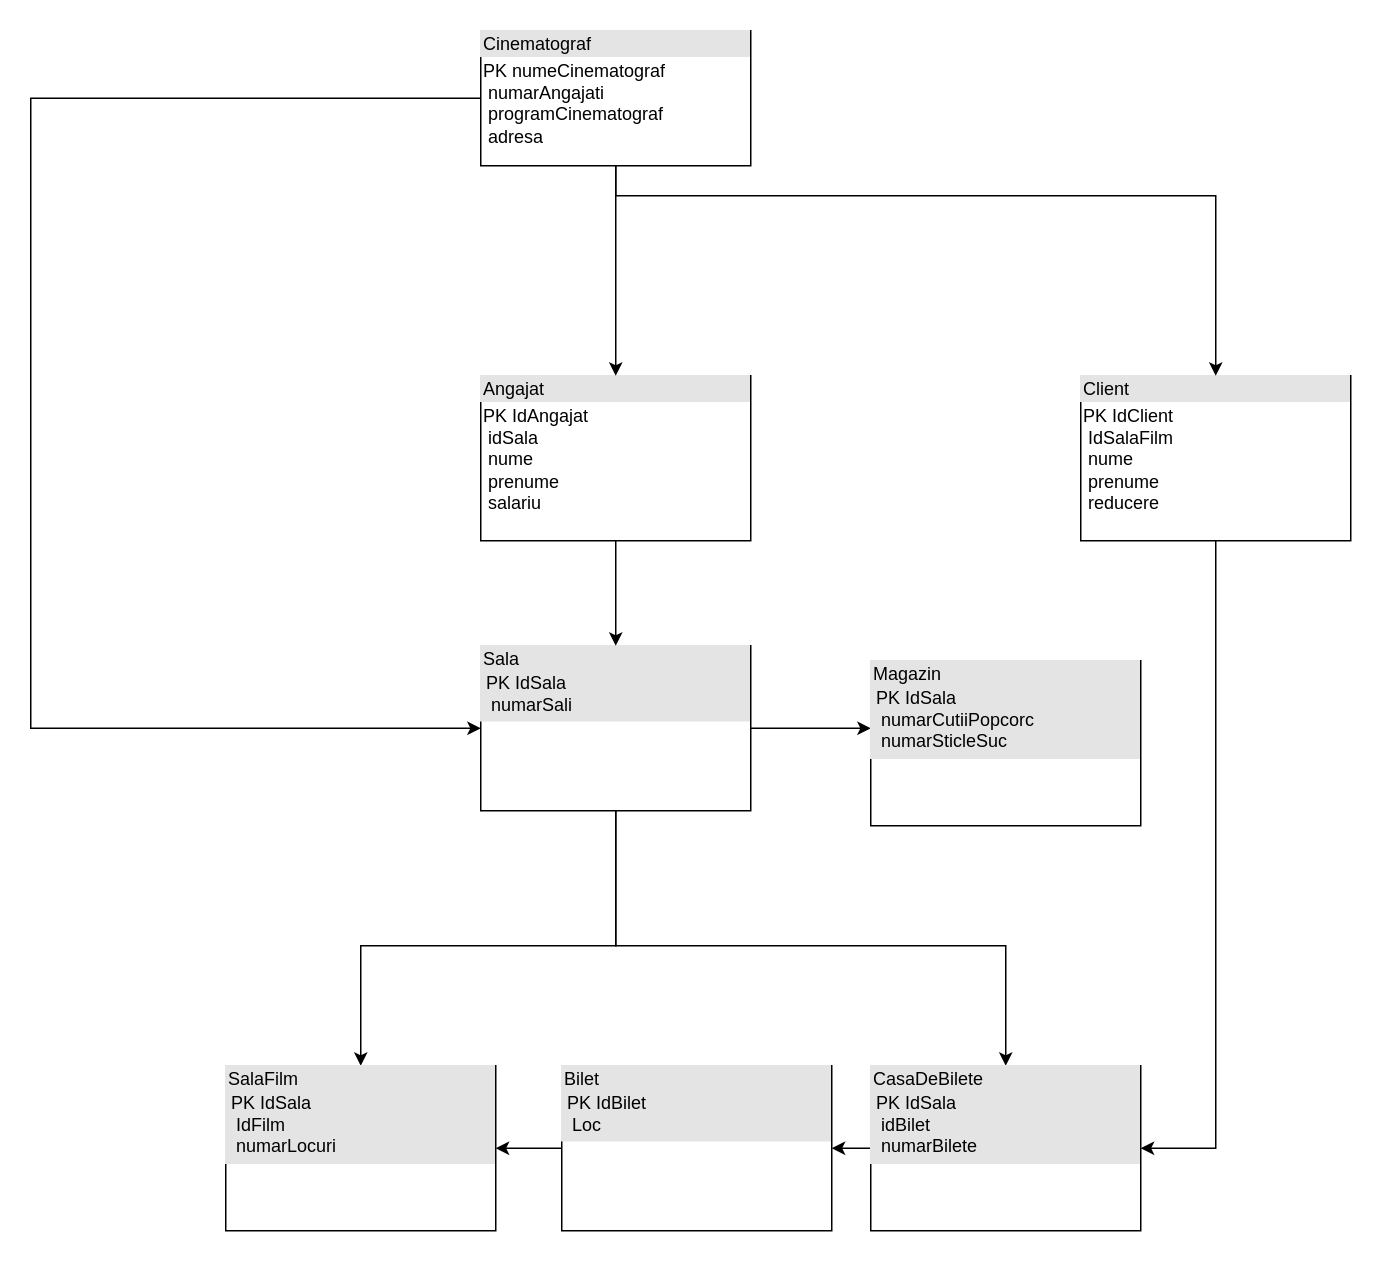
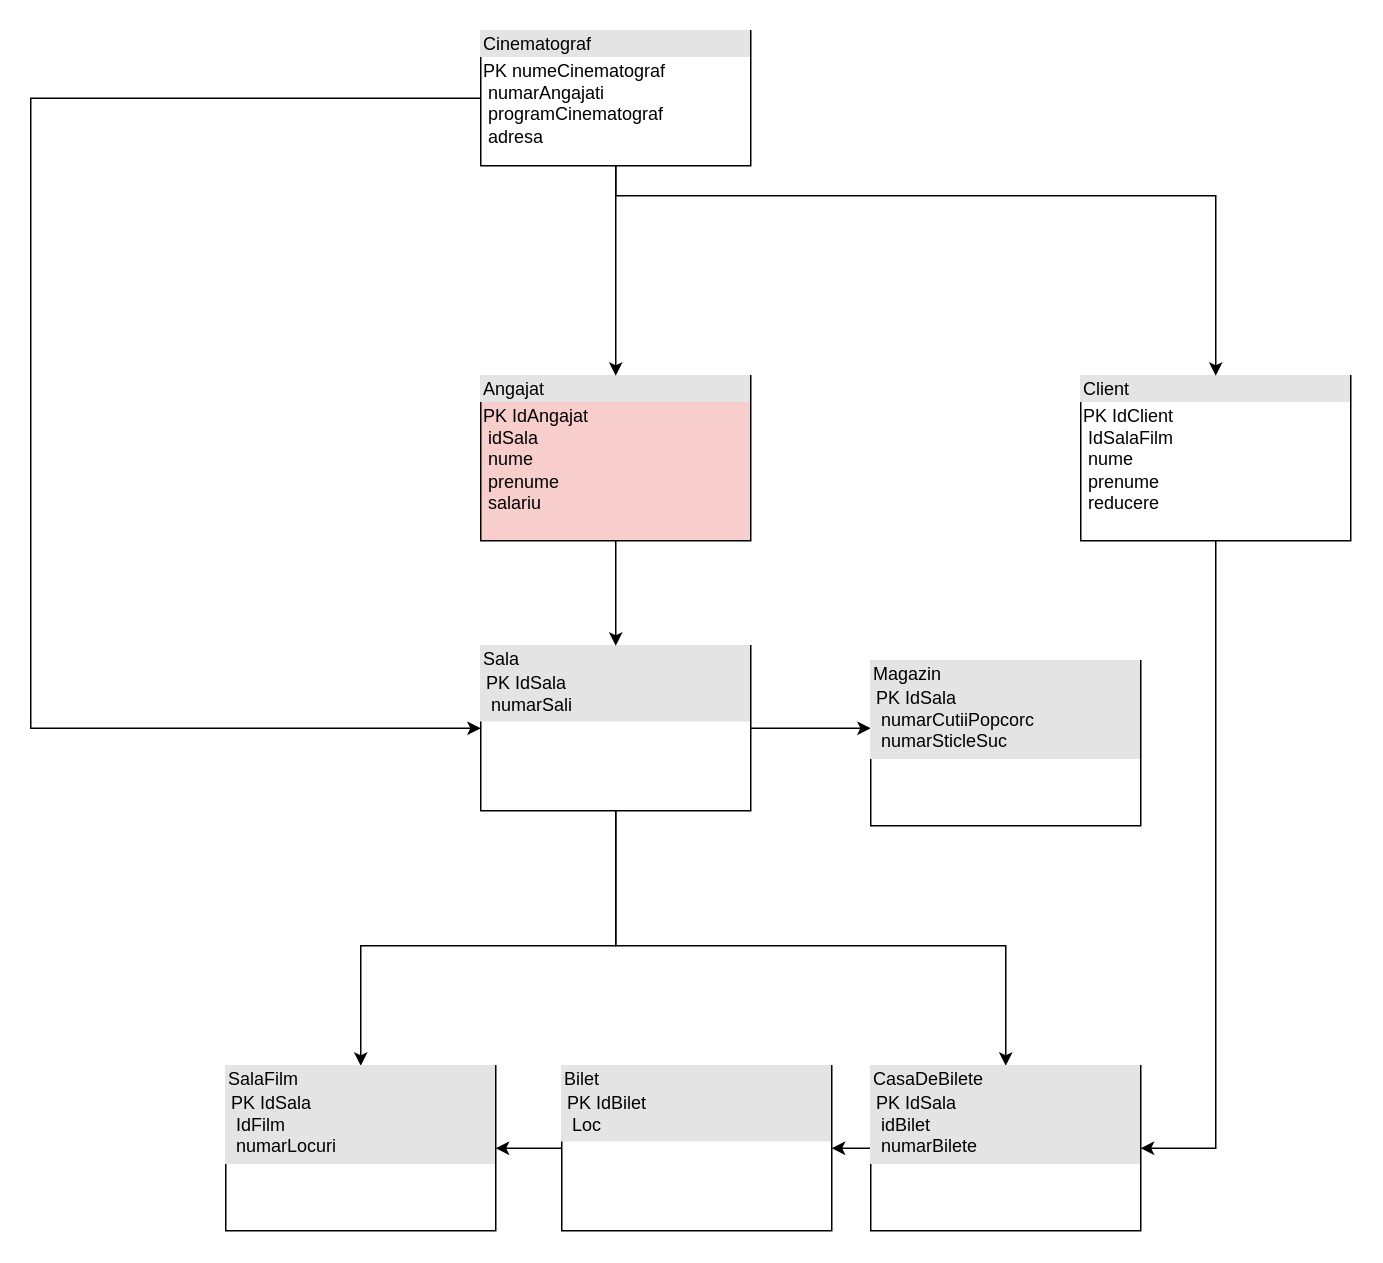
node "Angajat PK IdAngajat idSala nume prenume salariu": fillcolor #ffffff -> #f8cecc
